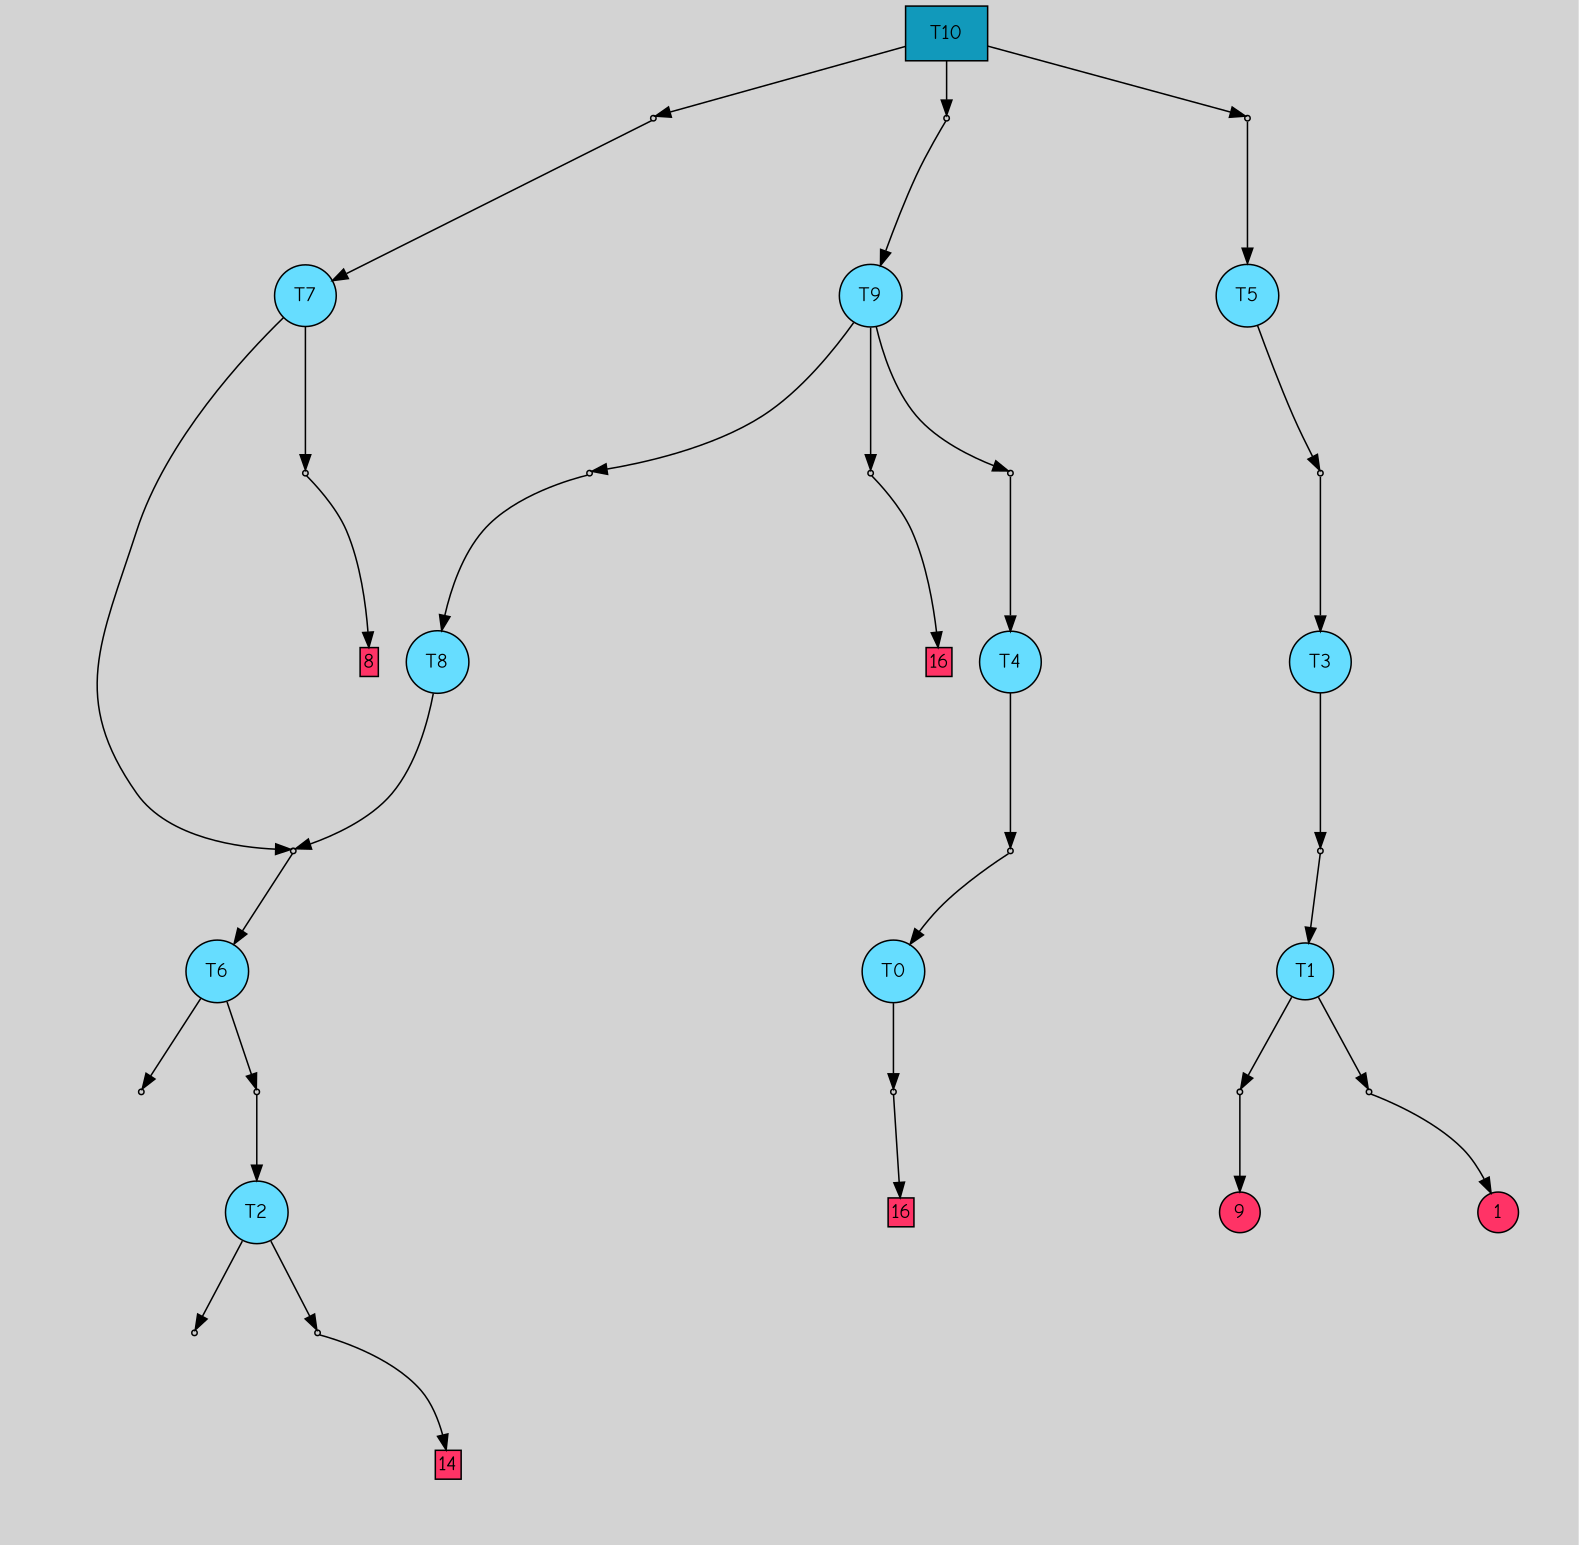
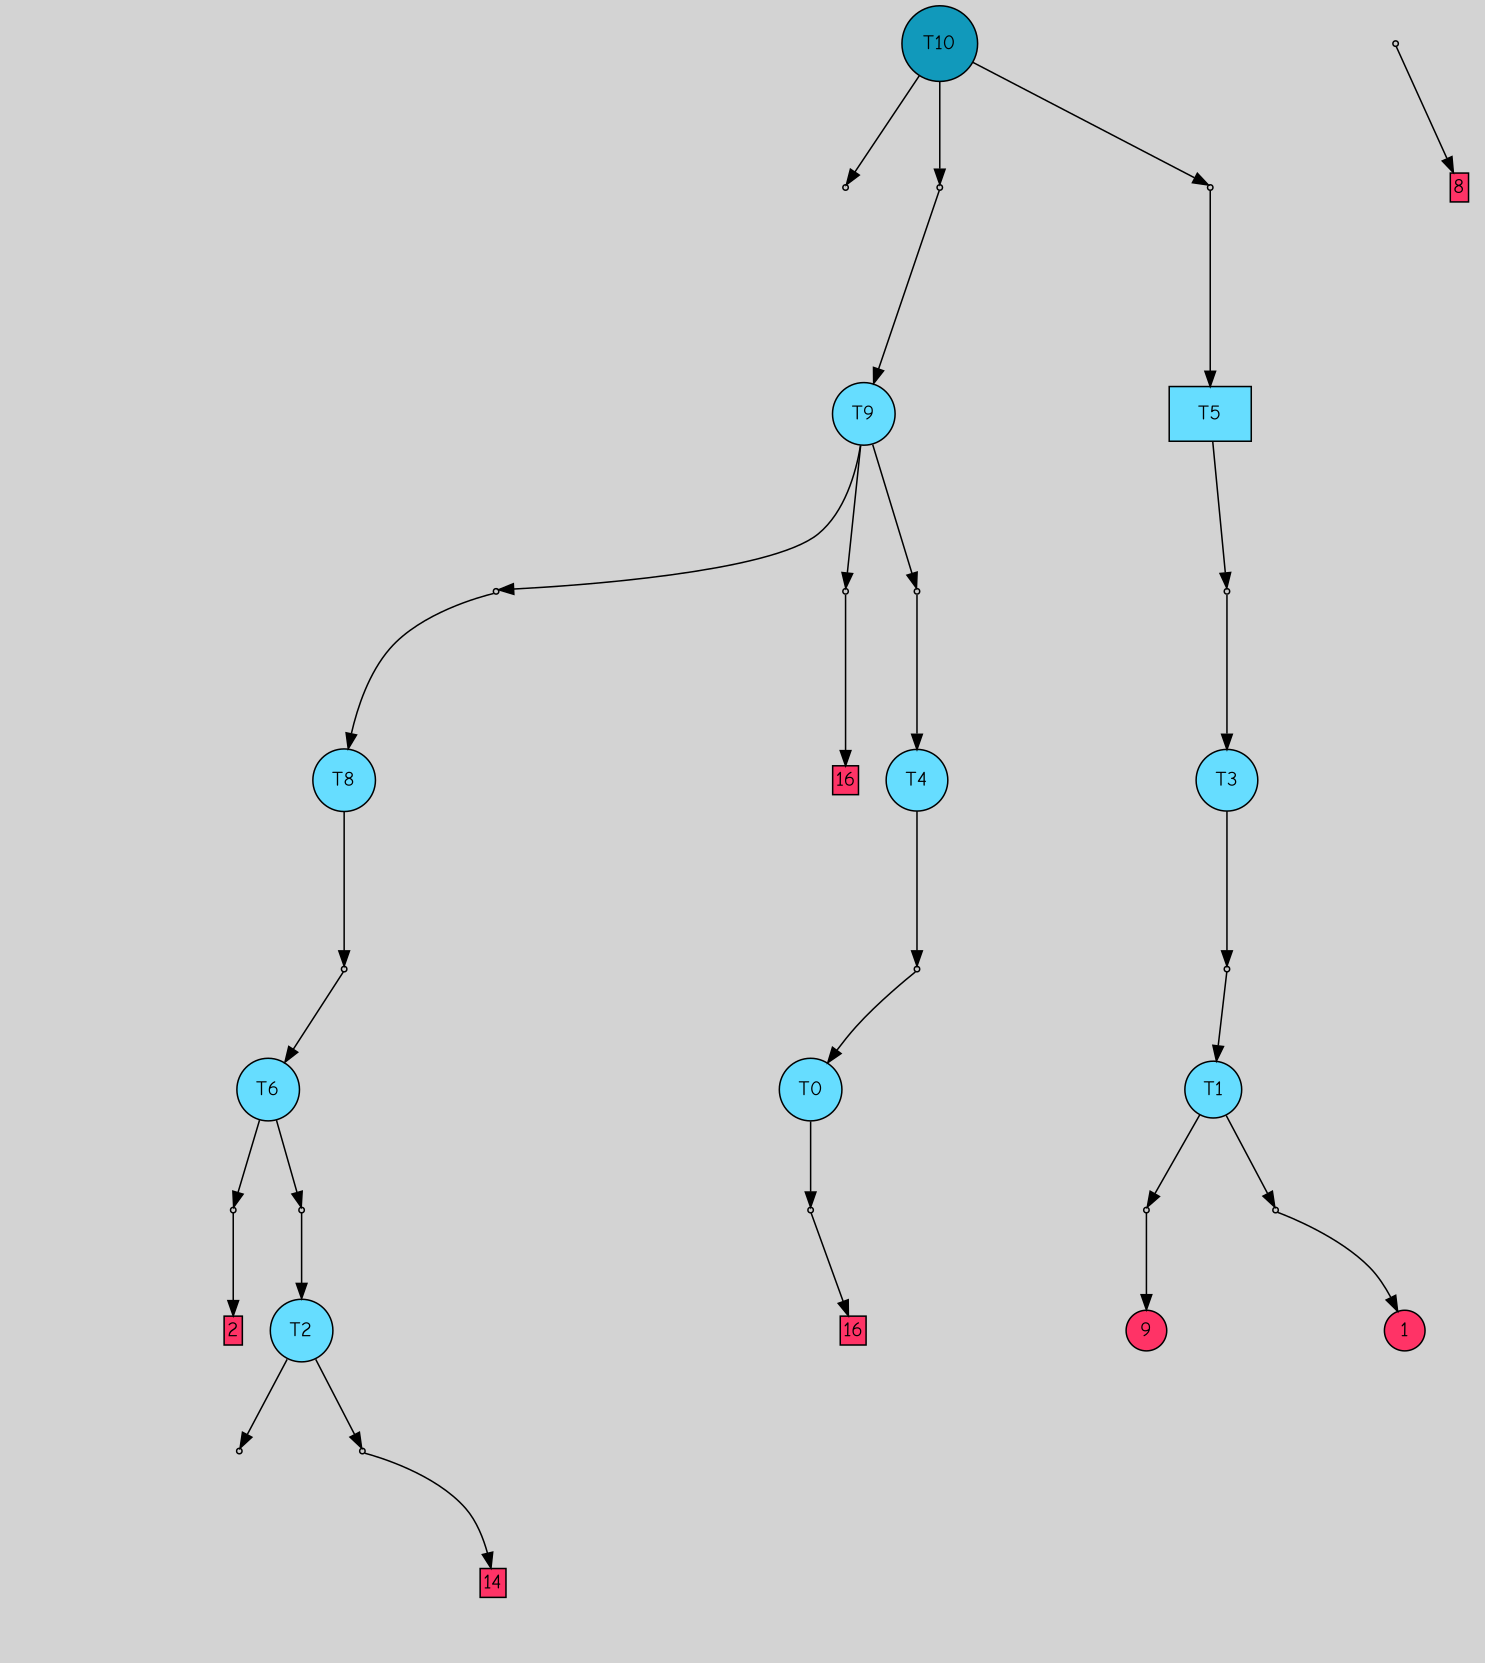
node "T10": shape box -> circle
node "T7": removed
node "T5": shape circle -> box
node "2": added
